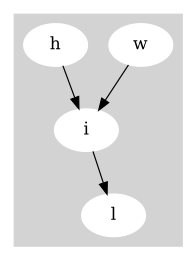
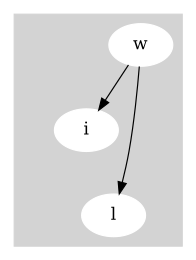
node "h": removed
edge "i" -> "l": now "w" -> "l"
